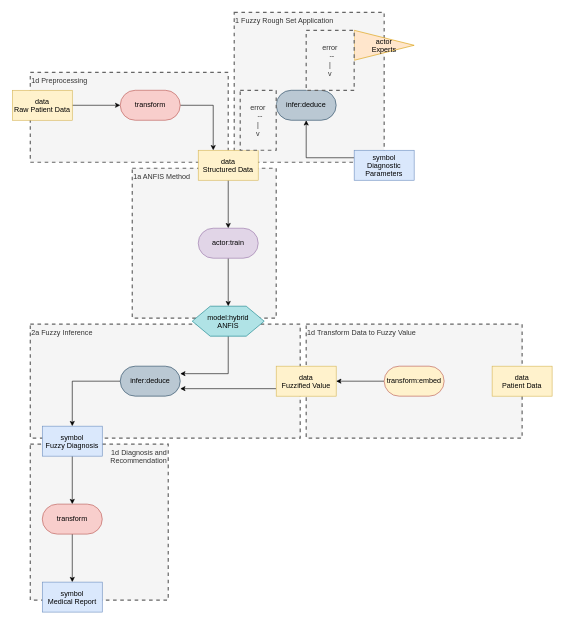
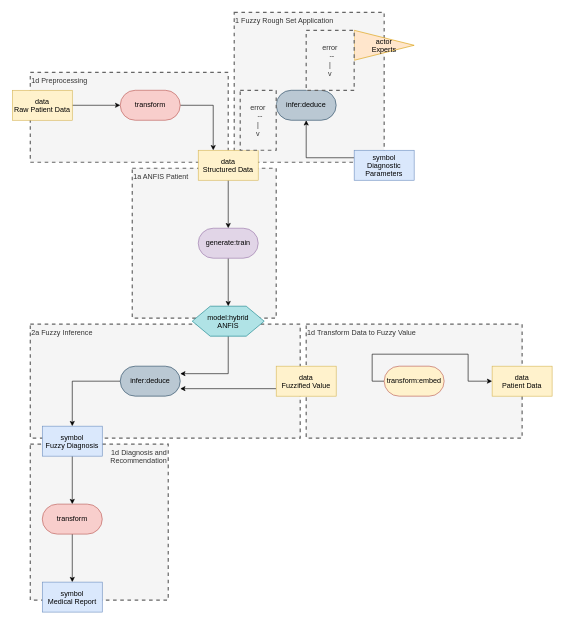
node "1a ANFIS Method": label "1a ANFIS Method" -> "1a ANFIS Patient"
node "actor:train": label "actor:train" -> "generate:train"
edge "transform:embed" -> "data Fuzzified Value": now "transform:embed" -> "data Patient Data"
